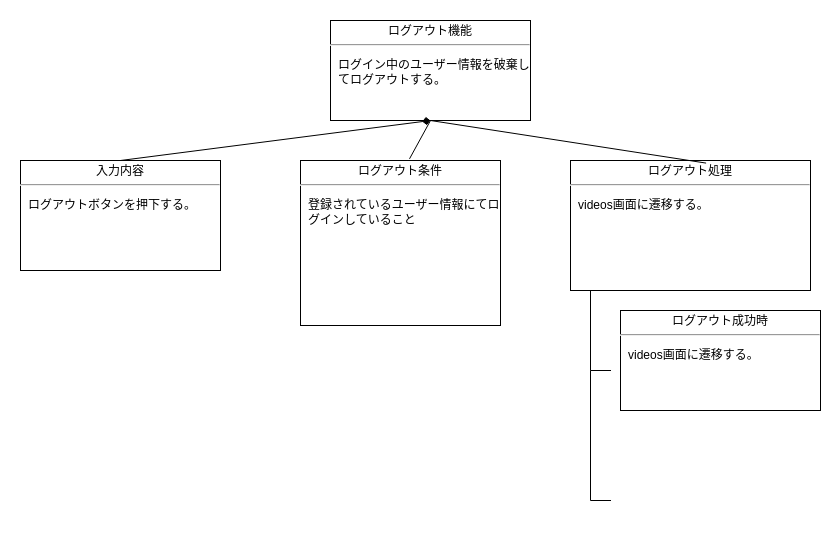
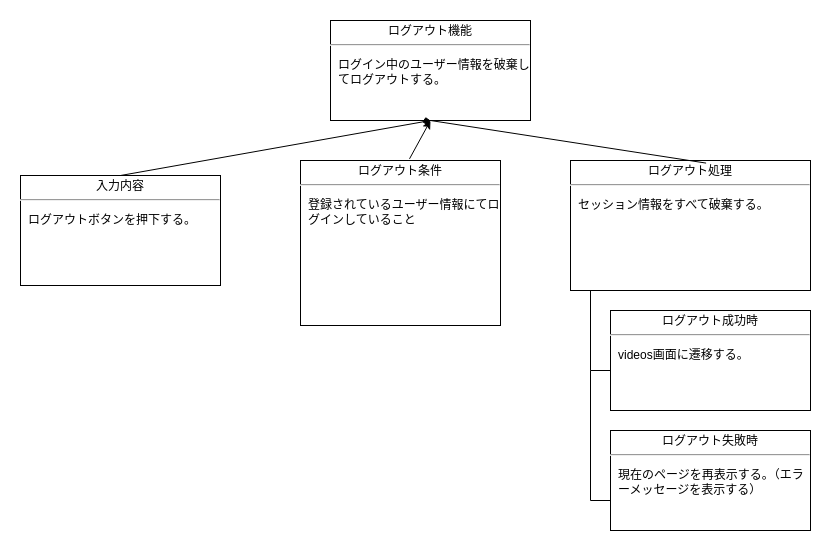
edge "ログアウト機能 ログイン中のユーザー情報を破棄してログアウトする。" -- "ログアウト条件 登録されているユーザー情報にてログインしていること": arrowhead none -> classic
node "ログアウト処理 videos画面に遷移する。": label "ログアウト処理 videos画面に遷移する。" -> "ログアウト処理 セッション情報をすべて破棄する。"
node "入力内容 ログアウトボタンを押下する。": moved (121, 216) -> (121, 231)
node "ログアウト成功時 videos画面に遷移する。": moved (721, 361) -> (711, 361)
node "ログアウト失敗時 現在のページを再表示する。（エラーメッセージを表示する）": added
